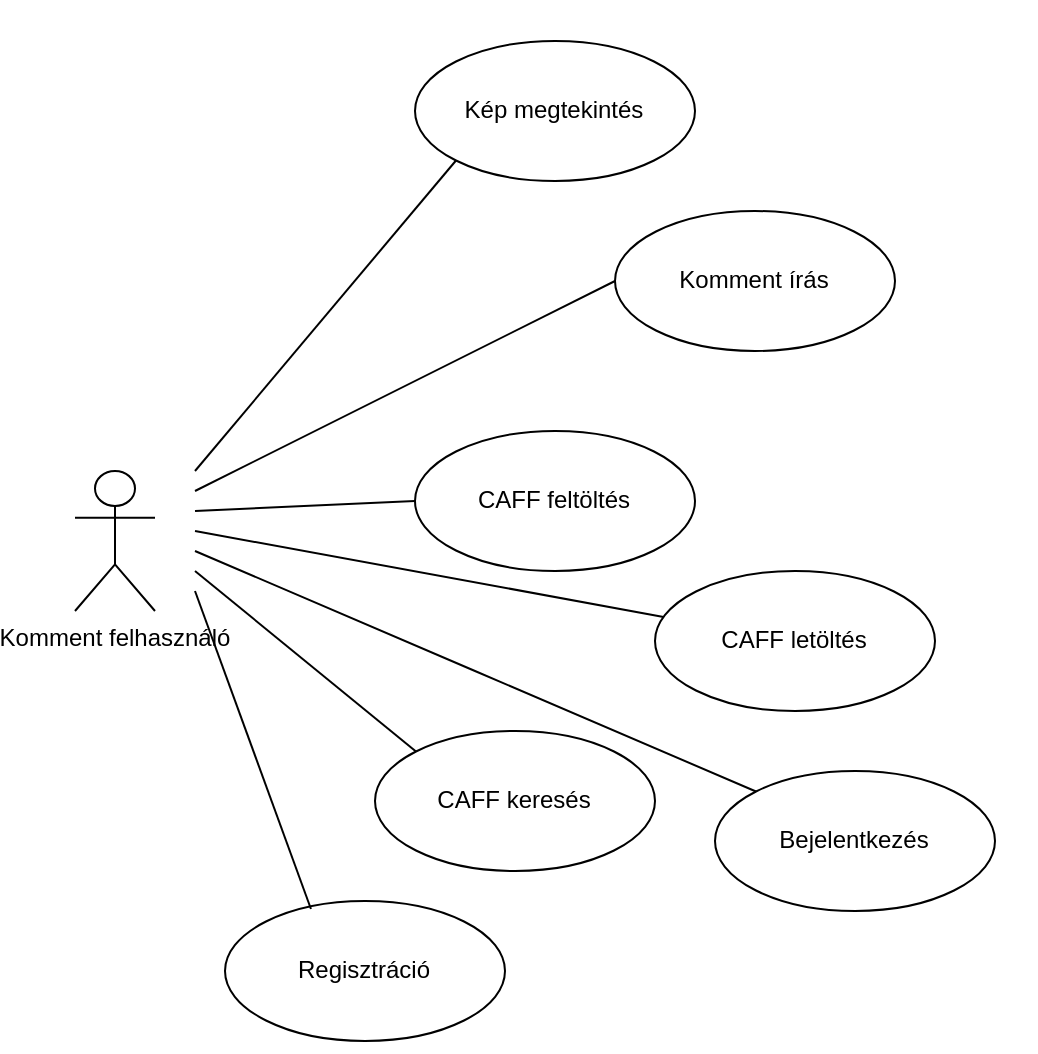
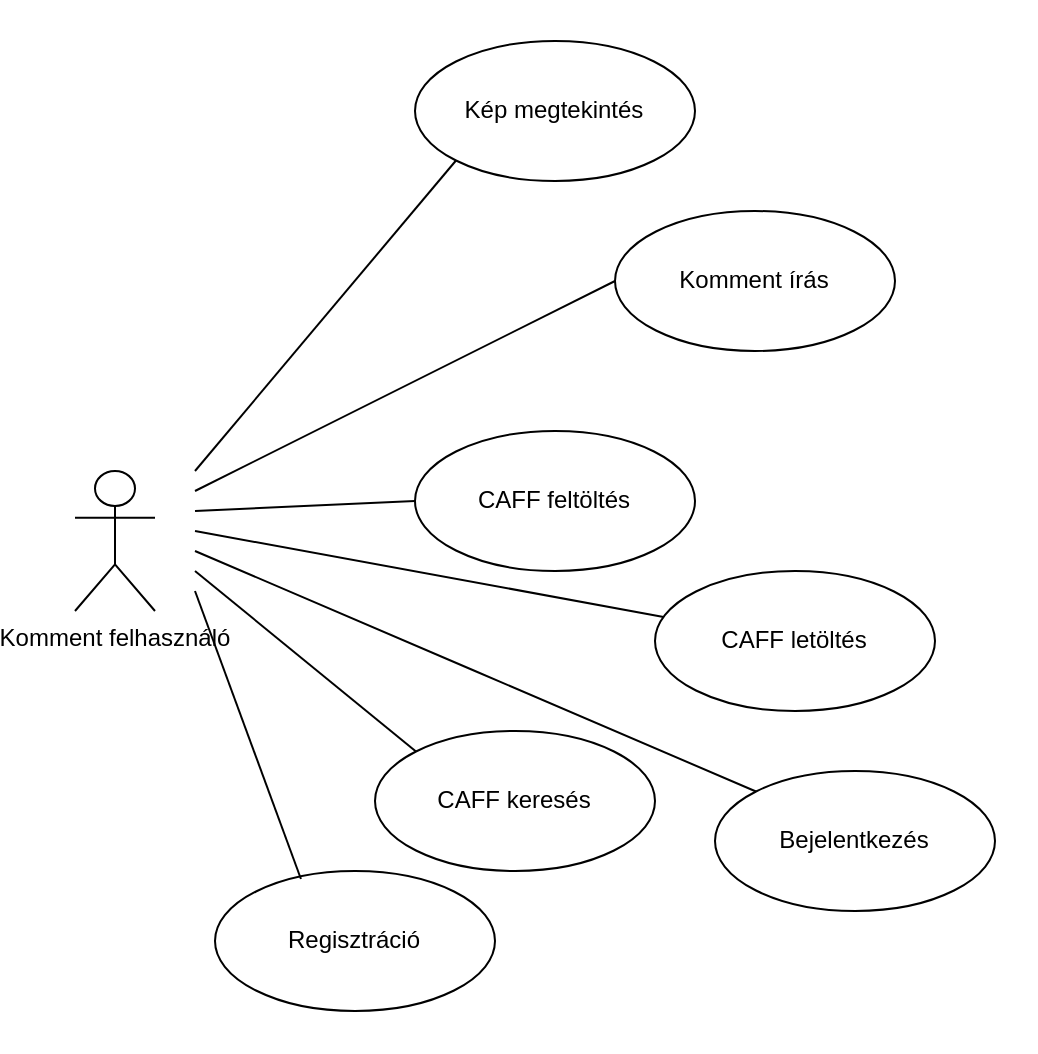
node "Regisztráció": moved (365, 971) -> (355, 941)
